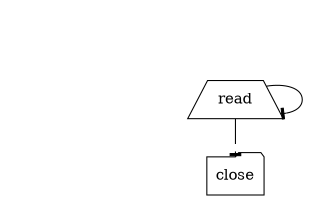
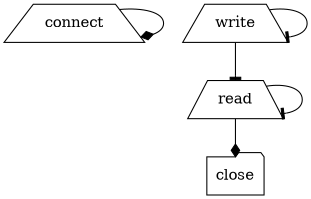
node "connect": added
node "write": added
edge "read" -> "close": arrowhead tee -> diamond
